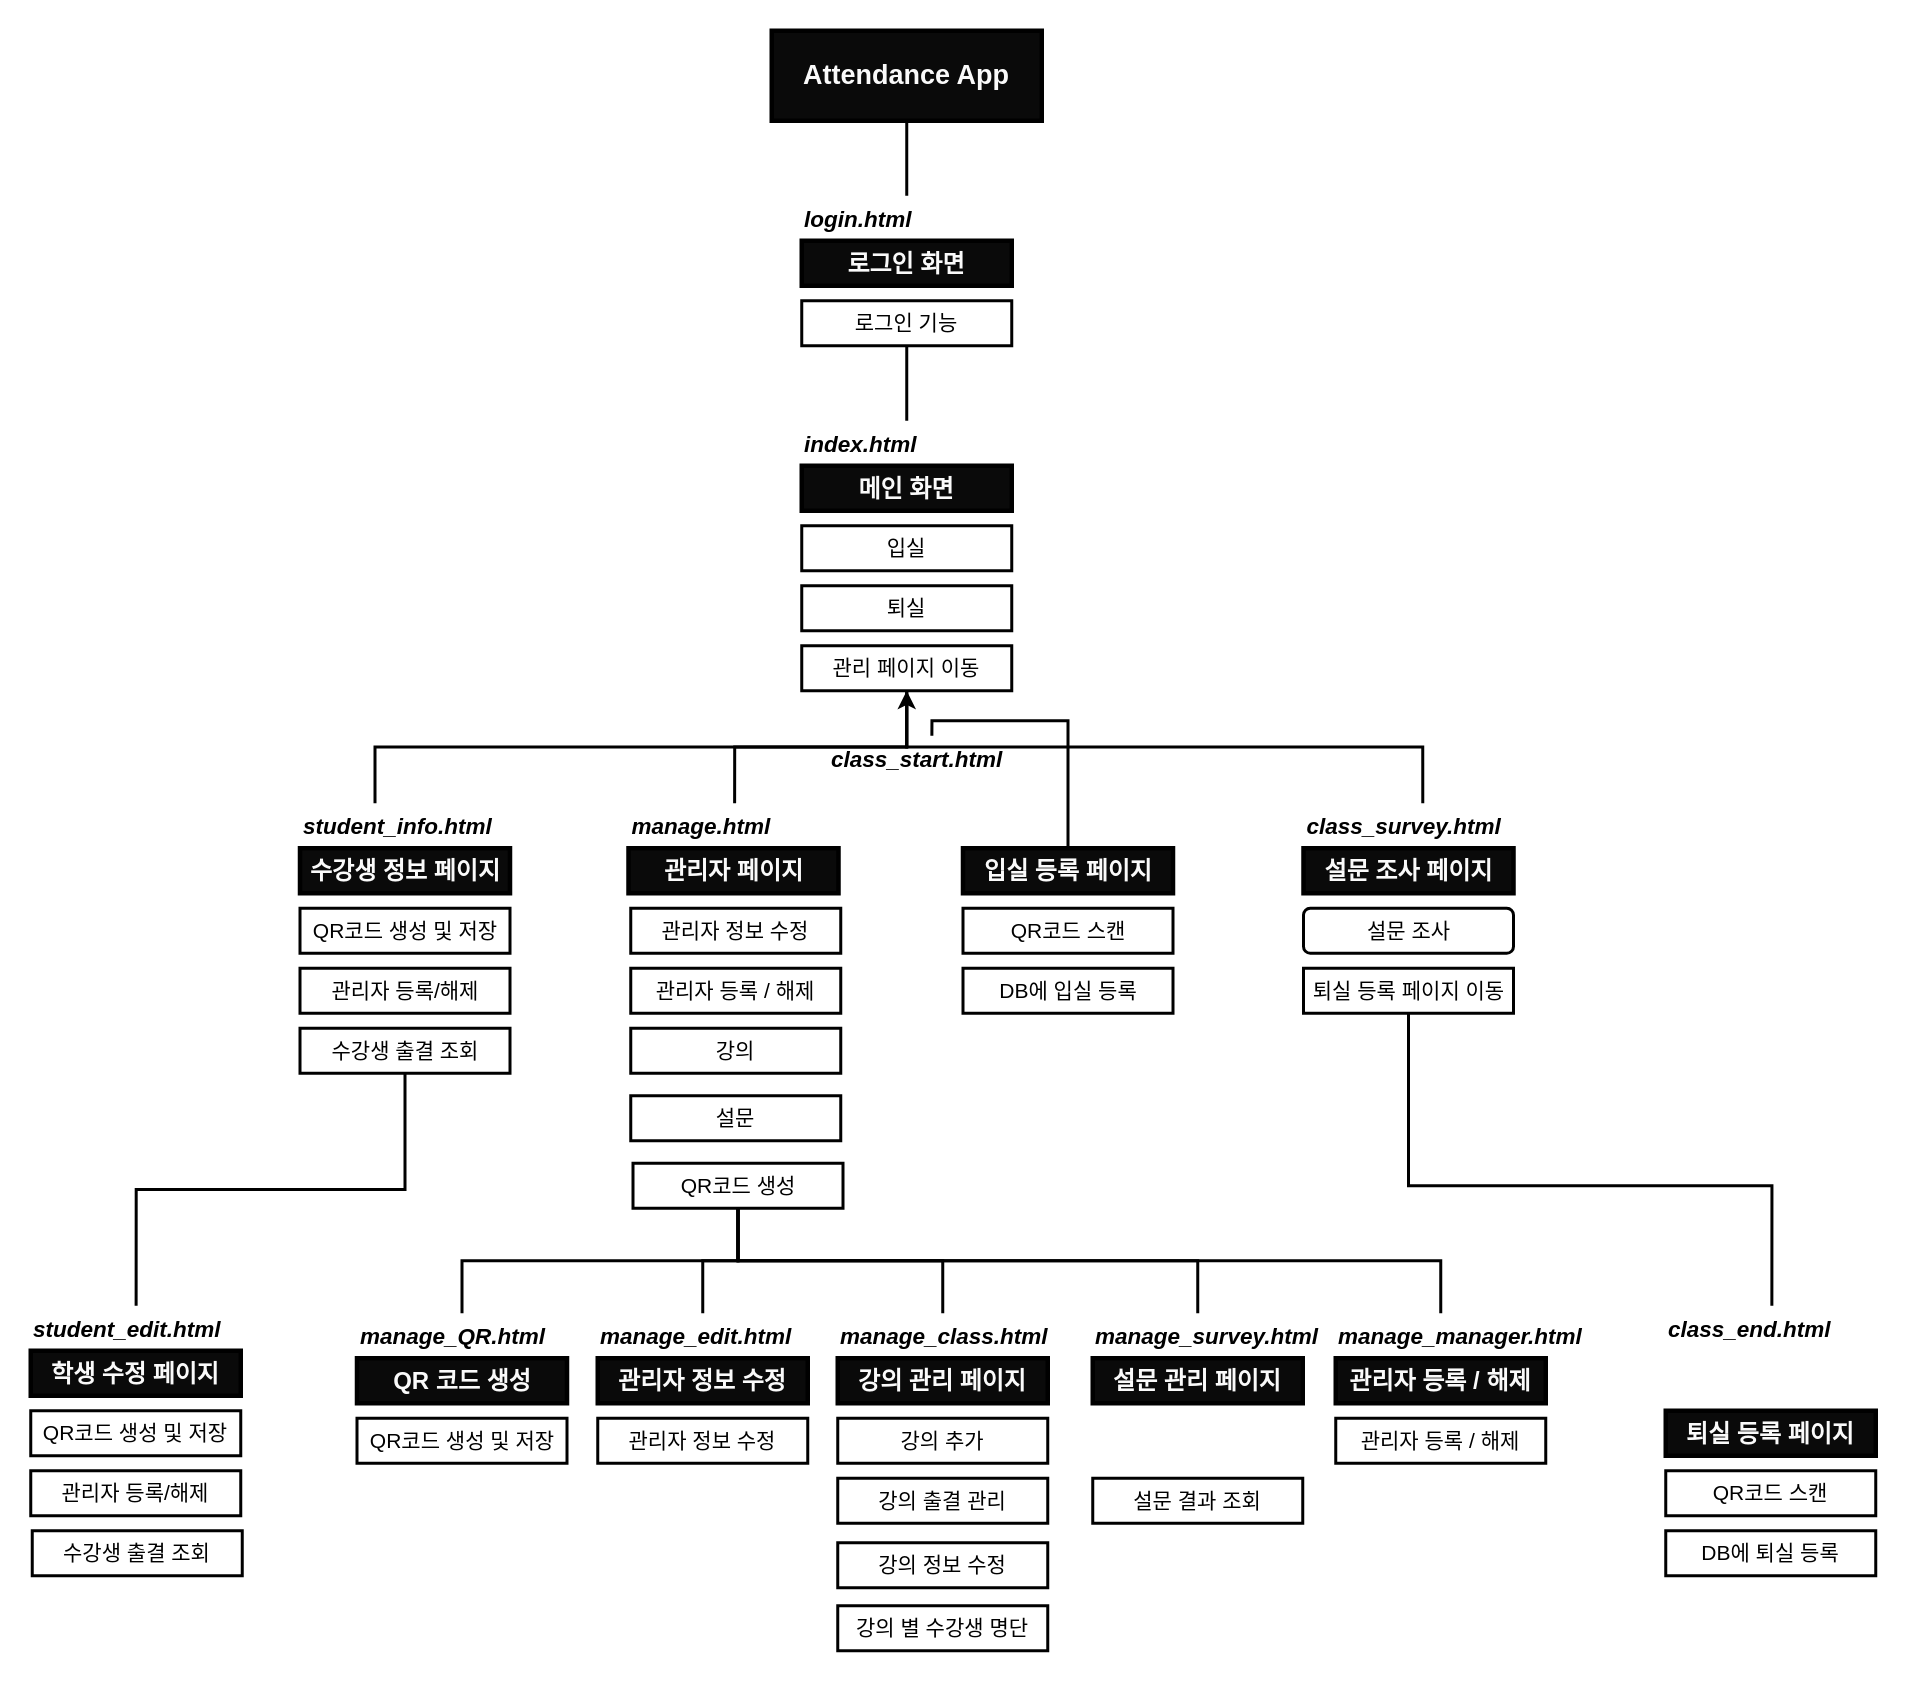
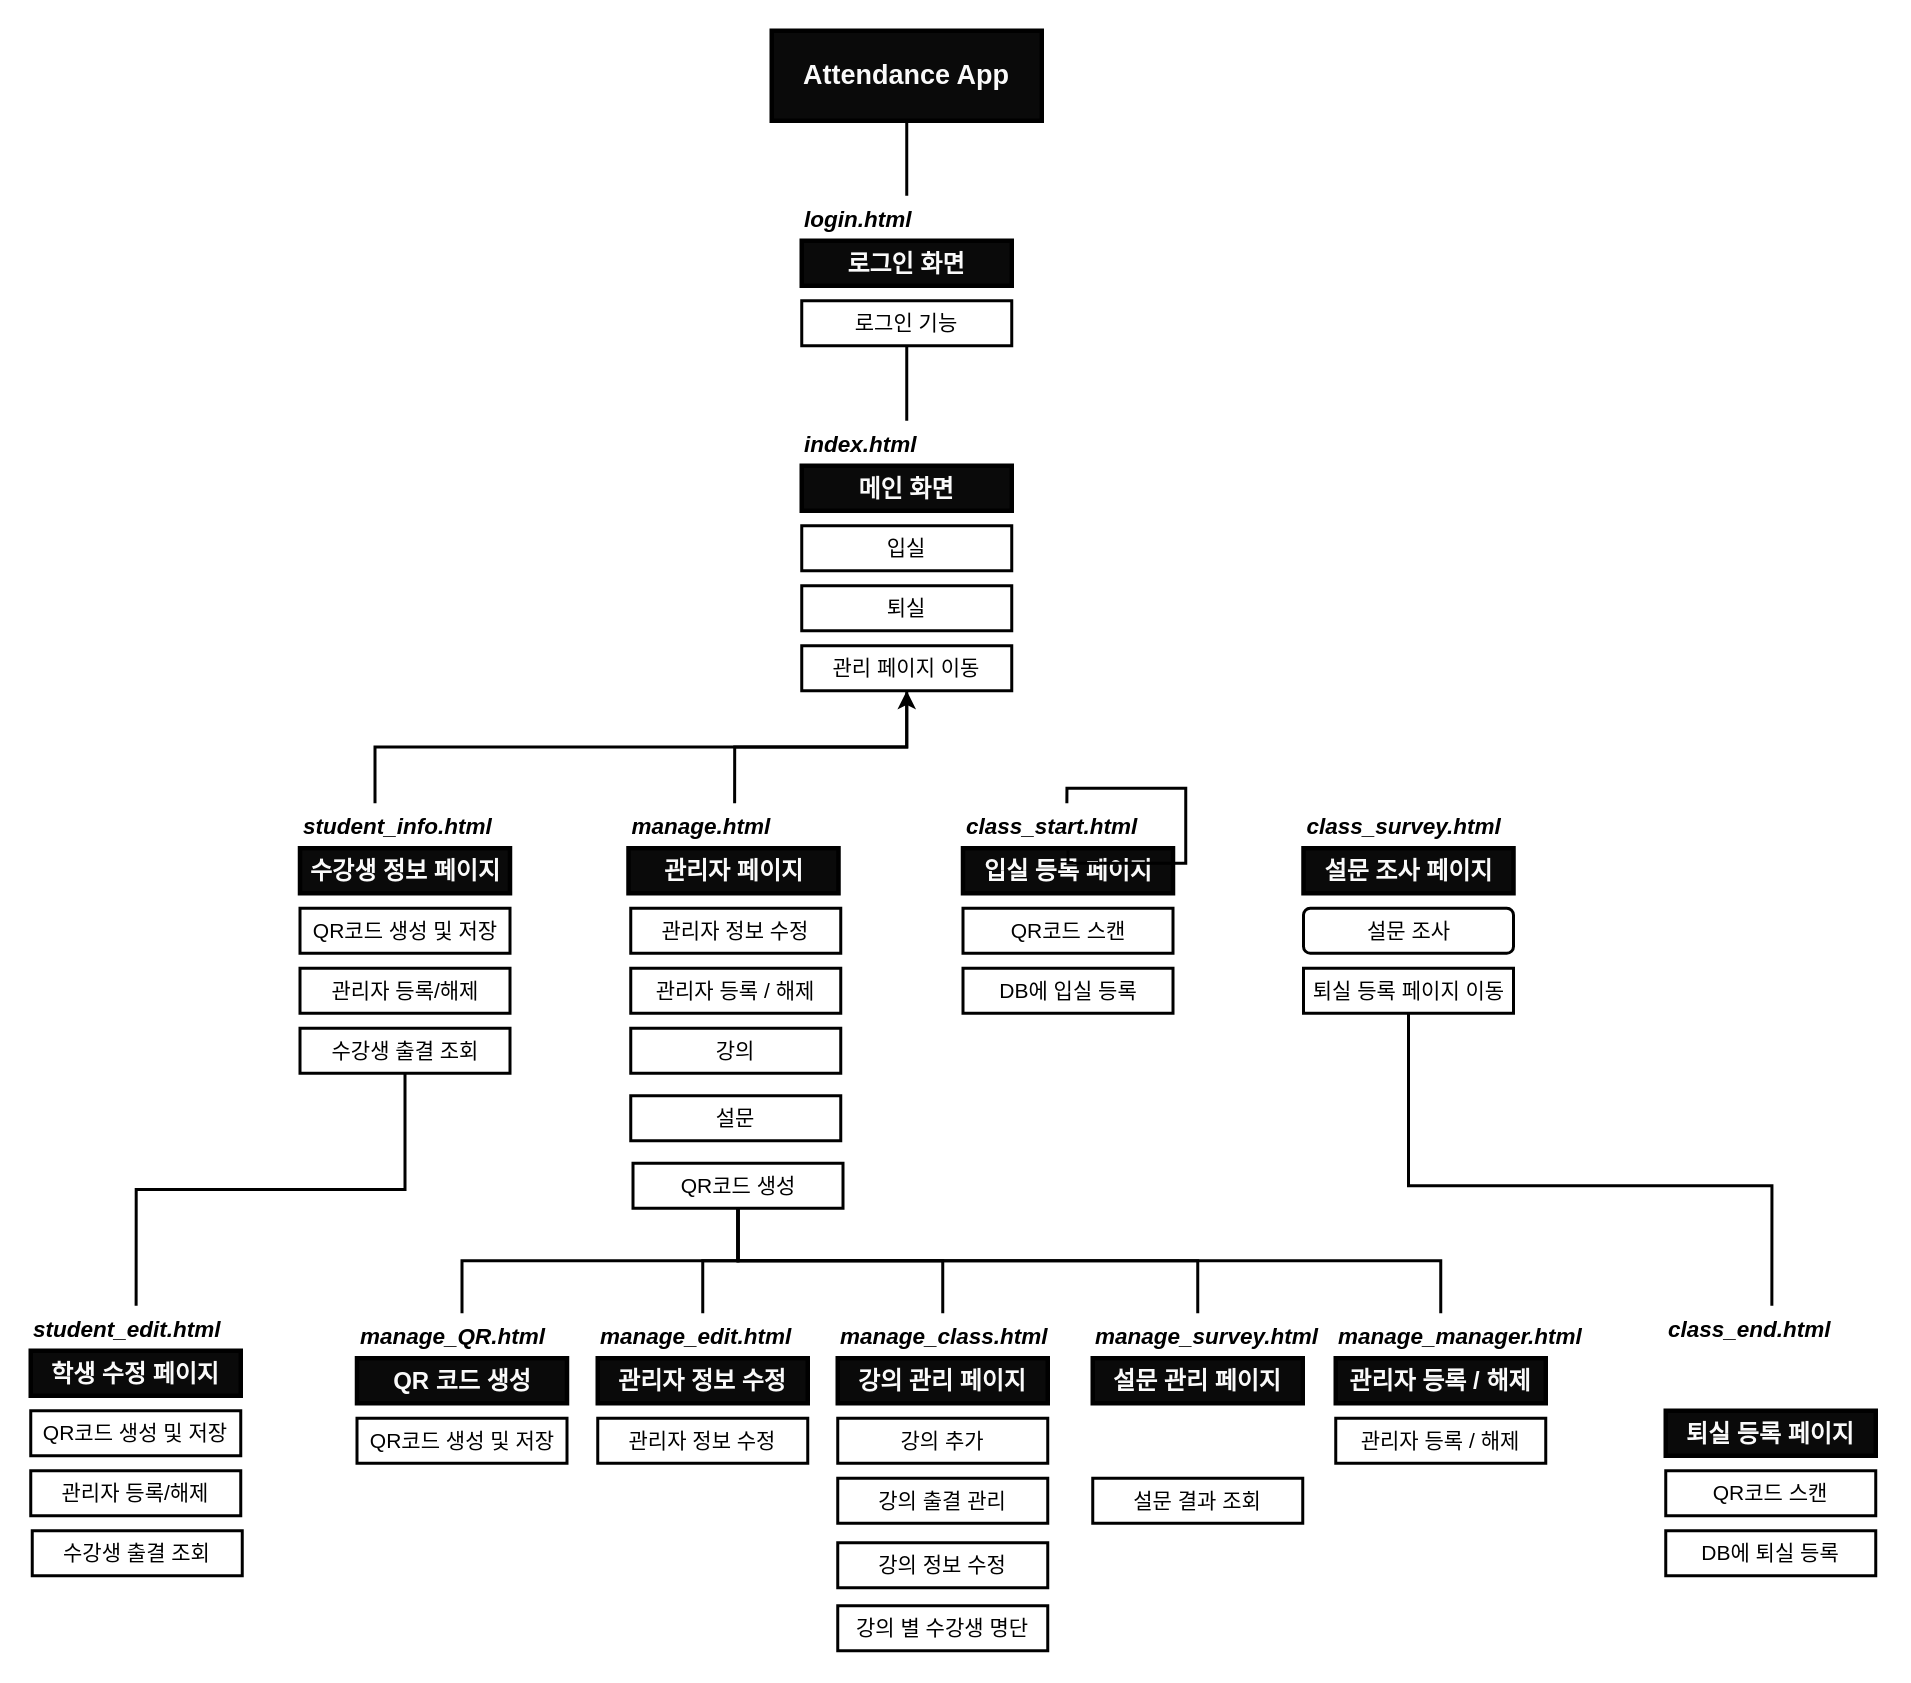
edge "관리 페이지 이동" -- "class_survey.html": removed
node "class_start.html": moved (932, 758) -> (1067, 826)
